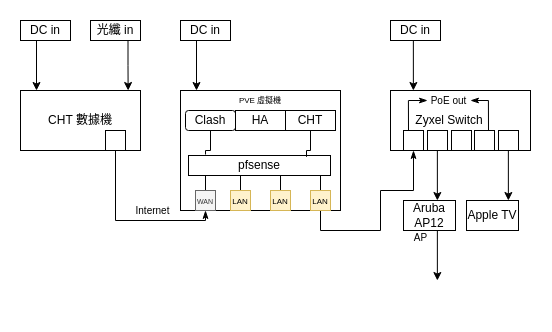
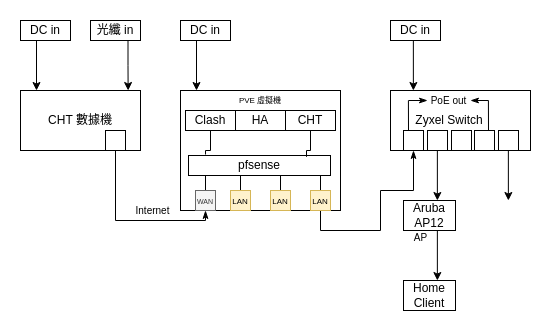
node "Clash": shape rounded rectangle -> rectangle
node "Apple TV": removed
node "Home Client": added
